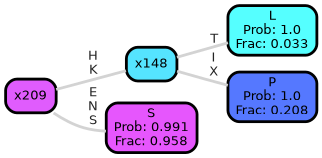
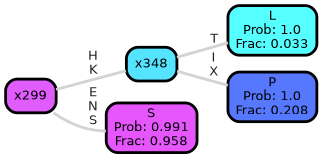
node "x148": label "x148" -> "x348"
node "x209": label "x209" -> "x299"
